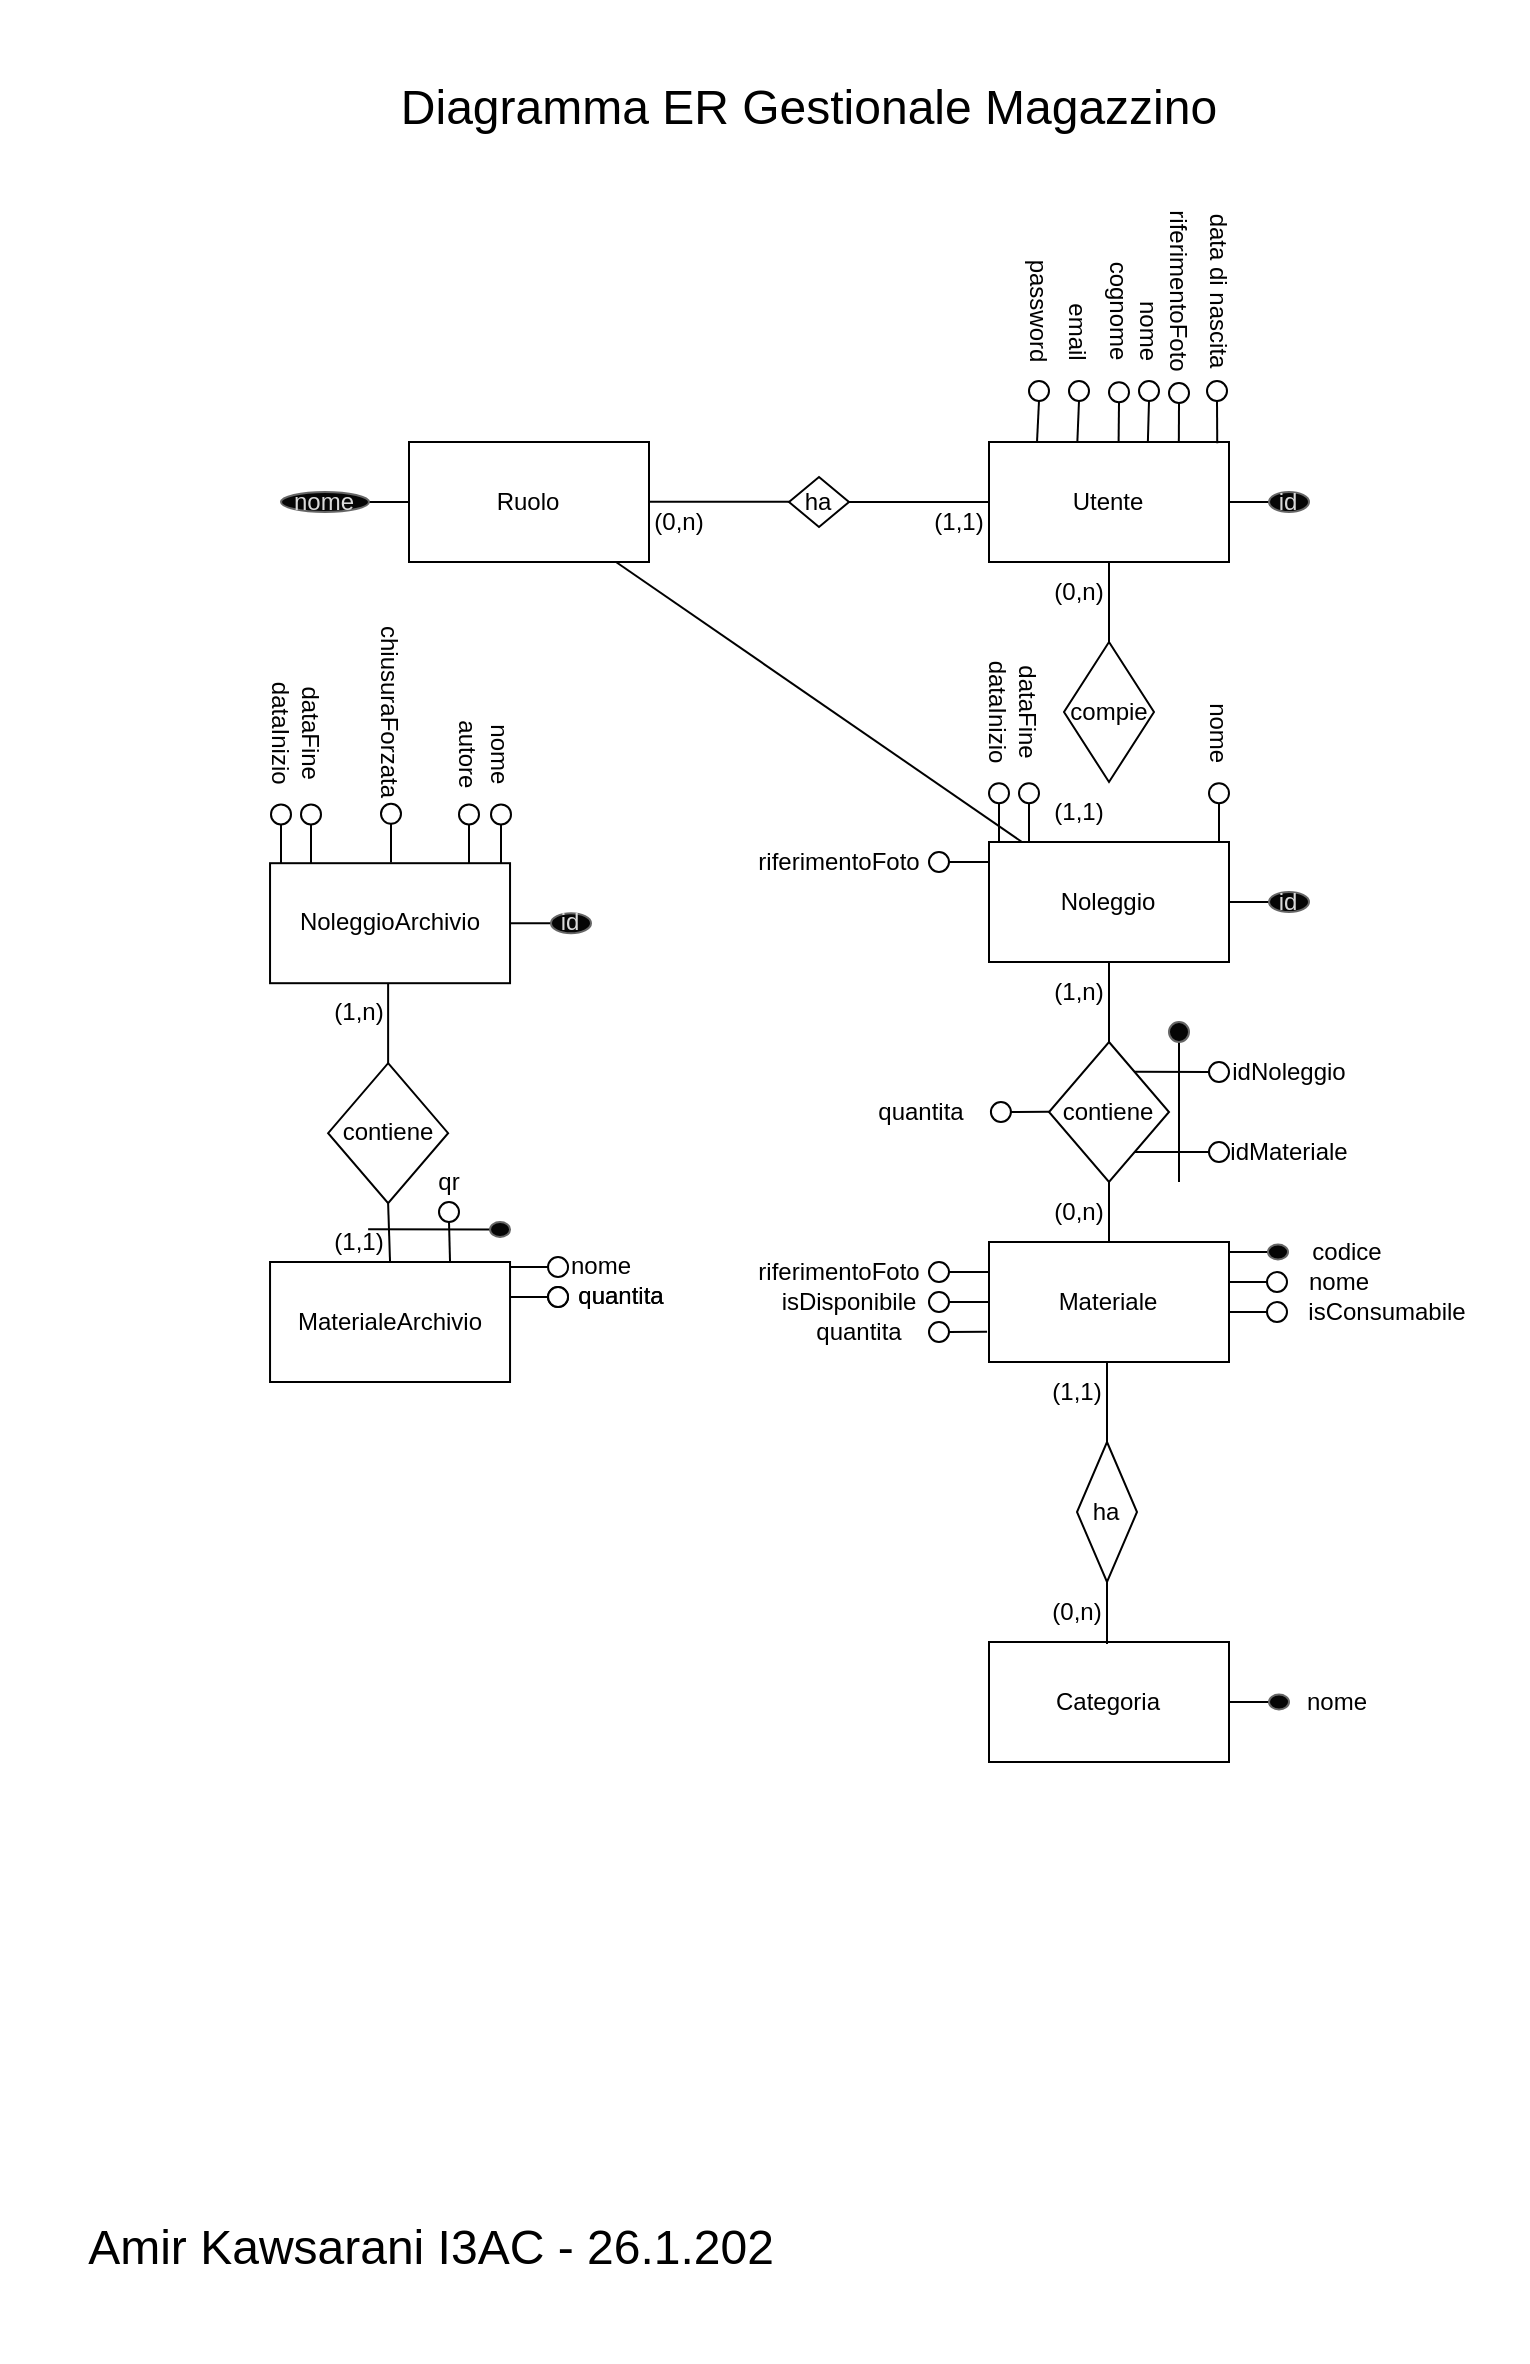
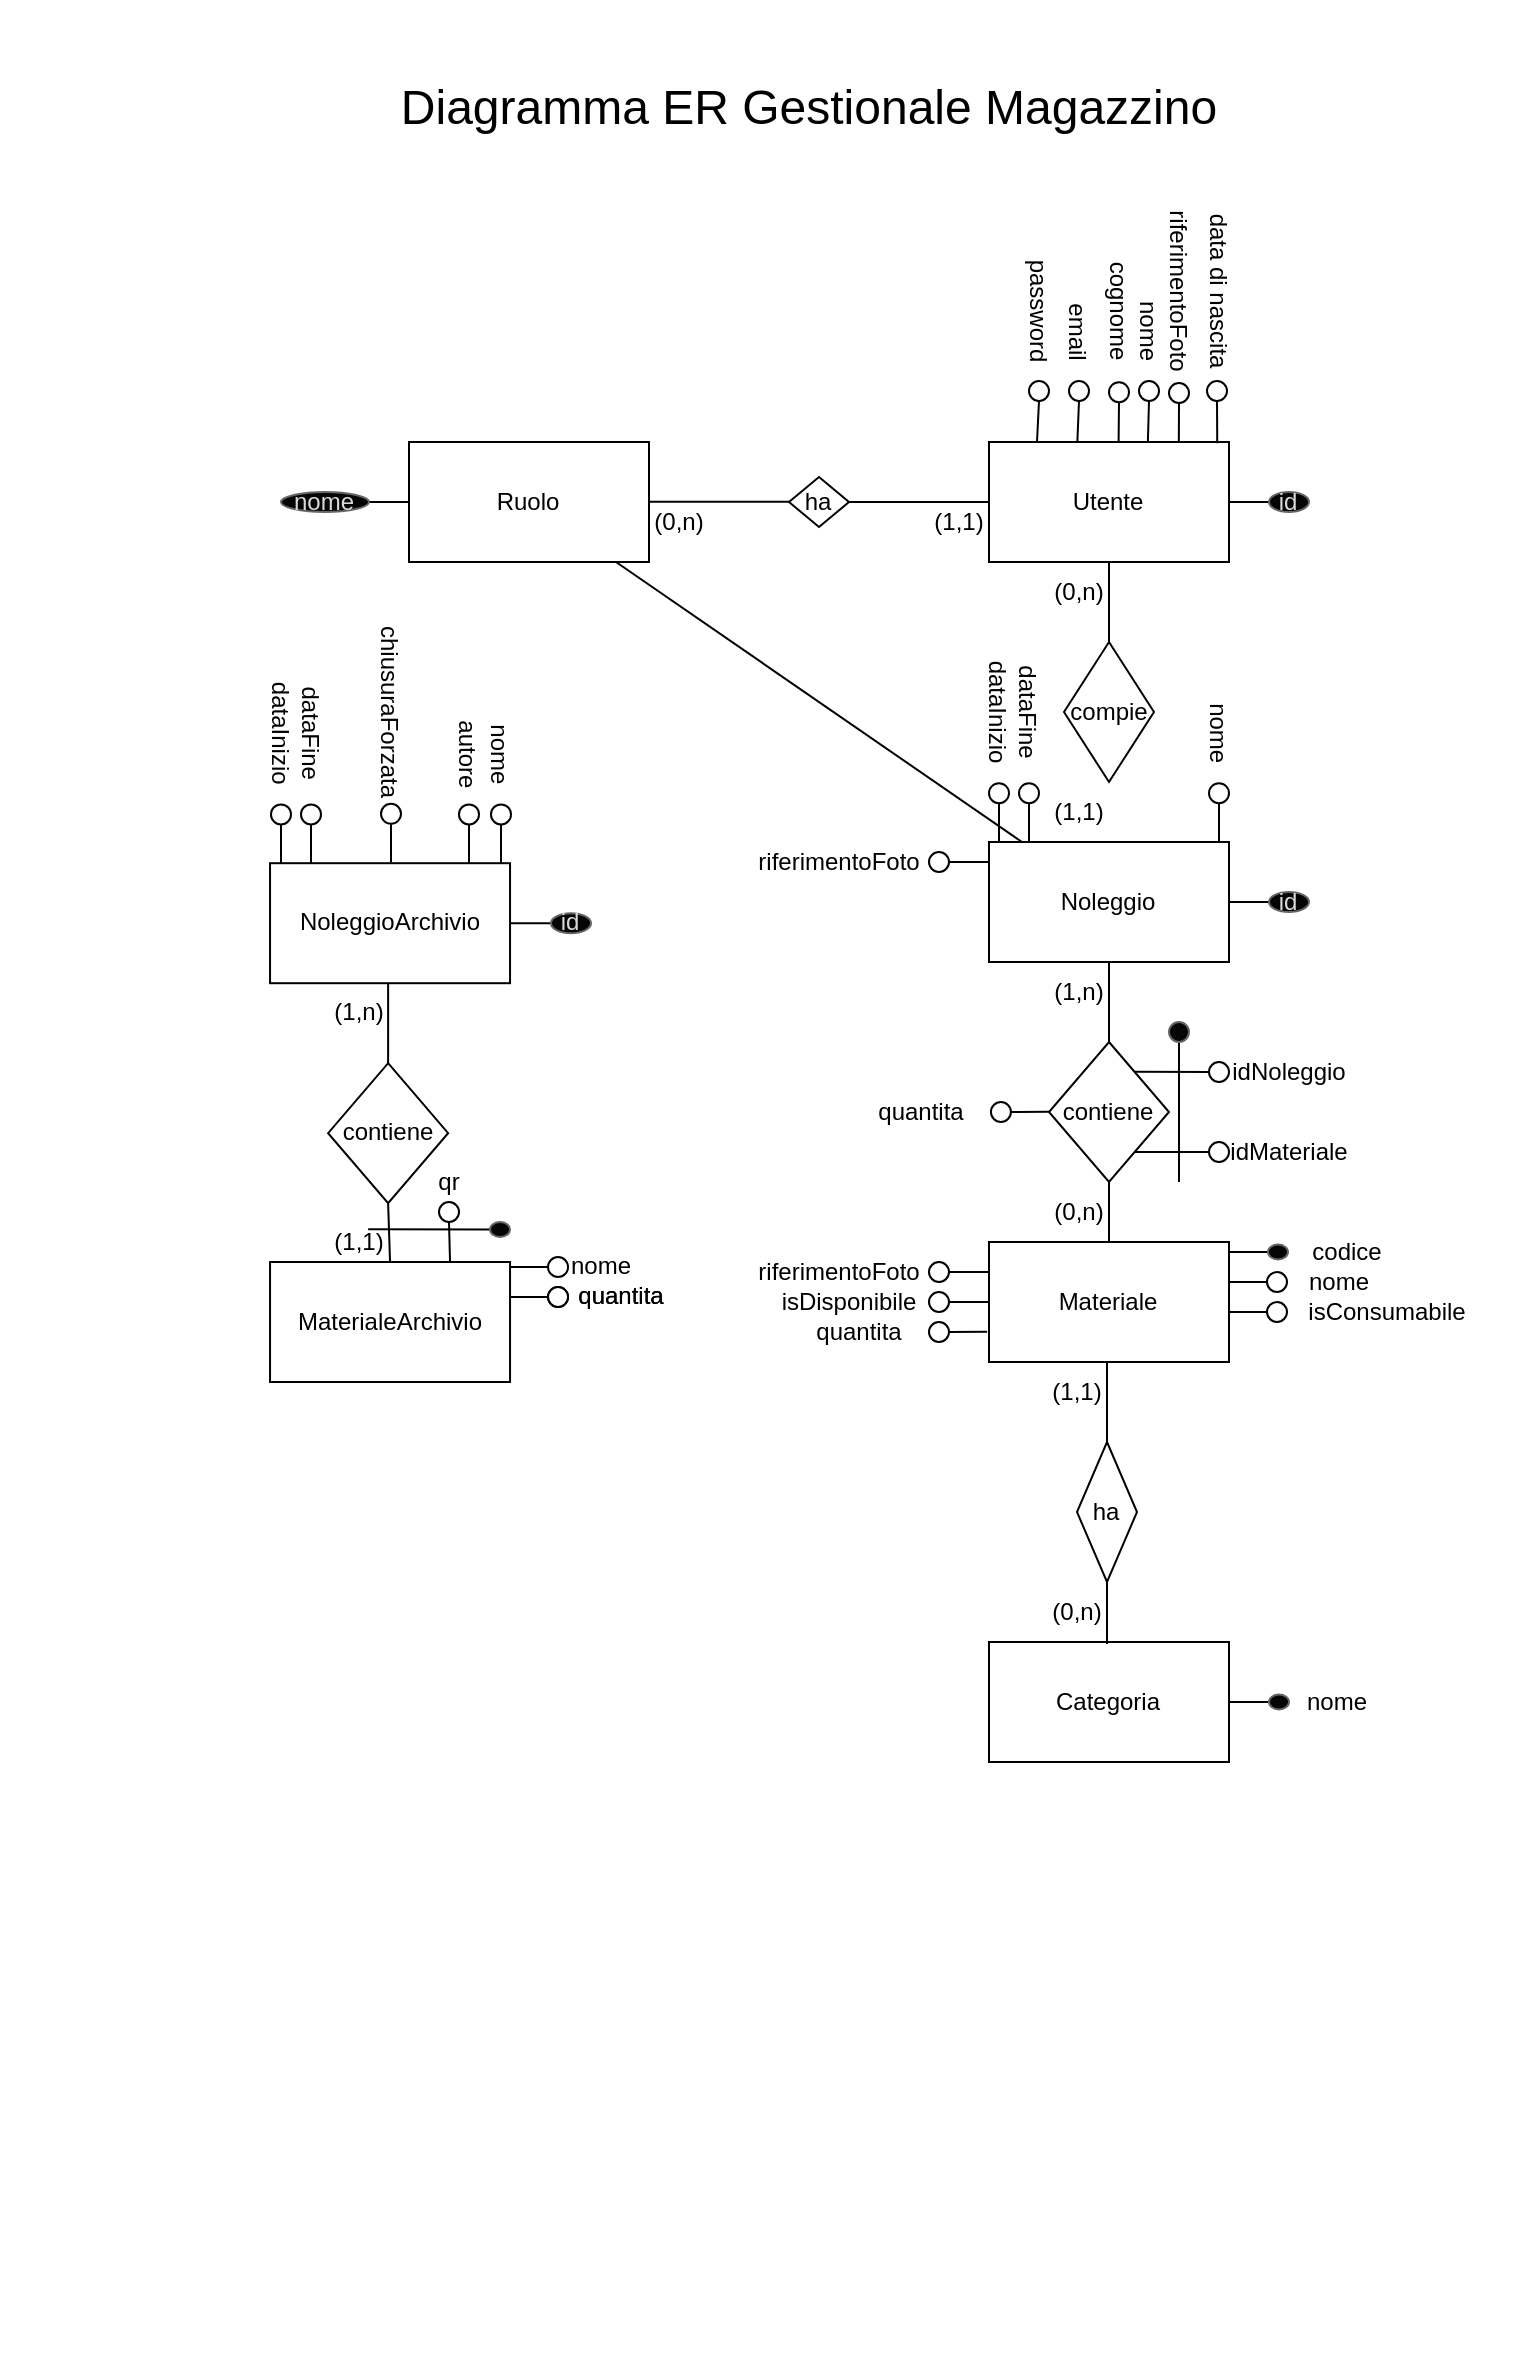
node "Amir Kawsarani I3AC - 26.1.202": removed
